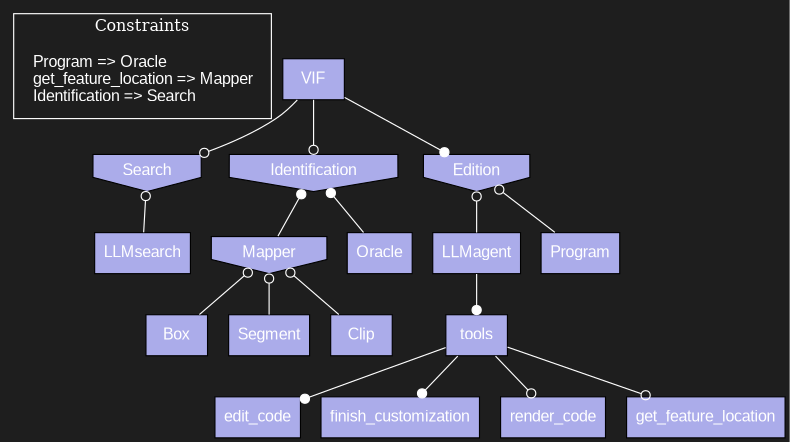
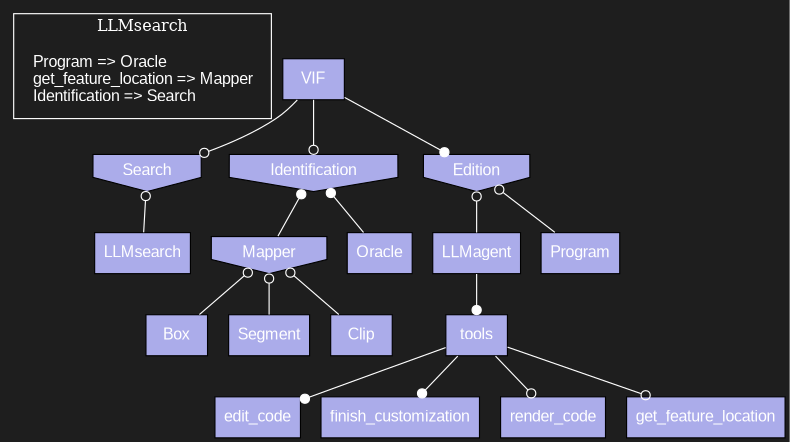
cluster "Constraints": label "Constraints" -> "LLMsearch"
